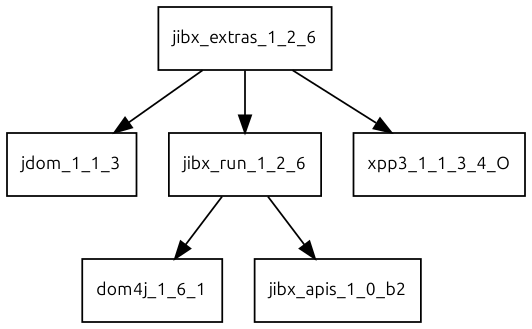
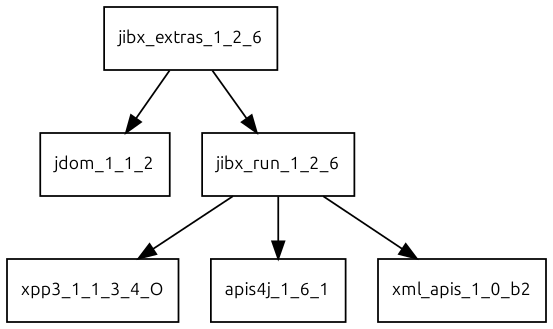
edge "jibx_extras_1_2_6" -> "xpp3_1_1_3_4_O": now "jibx_run_1_2_6" -> "xpp3_1_1_3_4_O"
node "jdom_1_1_3": label "jdom_1_1_3" -> "jdom_1_1_2"
node "dom4j_1_6_1": label "dom4j_1_6_1" -> "apis4j_1_6_1"
node "jibx_apis_1_0_b2": label "jibx_apis_1_0_b2" -> "xml_apis_1_0_b2"
